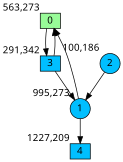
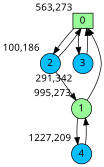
edge "0 563,273" -> "2 100,186": added
edge "2 100,186" -> "0 563,273": added
node "3 291,342": shape box -> circle
edge "3 291,342" -> "1 995,273": now "4 1227,209" -> "1 995,273"
node "1 995,273": fillcolor deepskyblue -> palegreen
node "4 1227,209": shape box -> circle
